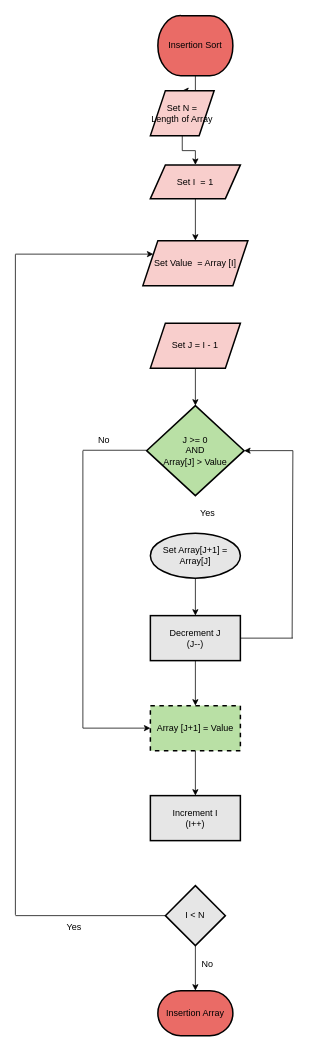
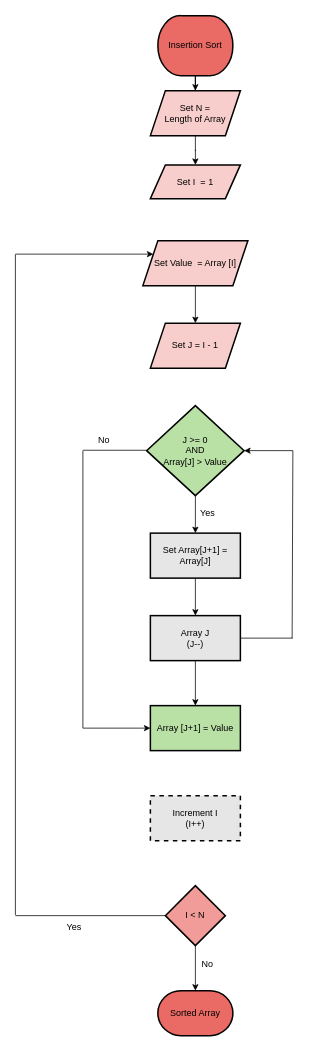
node "Set N = Length of Array": size 64x45 -> 90x45
edge "Set I = 1" -> "Set Value = Array [I]": removed
edge "Set Value = Array [I]" -> "Set J = I - 1": added
edge "Set J = I - 1" -> "J >= 0 AND Array[J] > Value": removed
edge "J >= 0 AND Array[J] > Value" -> "Set Array[J+1] = Array[J]": added
node "Set Array[J+1] = Array[J]": shape ellipse -> rectangle
node "Decrement J (J--)": label "Decrement J (J--)" -> "Array J (J--)"
node "Array [J+1] = Value": style dashed -> solid
edge "Array [J+1] = Value" -> "Increment I (I++)": removed
node "Increment I (I++)": style solid -> dashed
node "I < N": fillcolor #e6e6e6 -> #f19c99
node "Insertion Array": label "Insertion Array" -> "Sorted Array"
